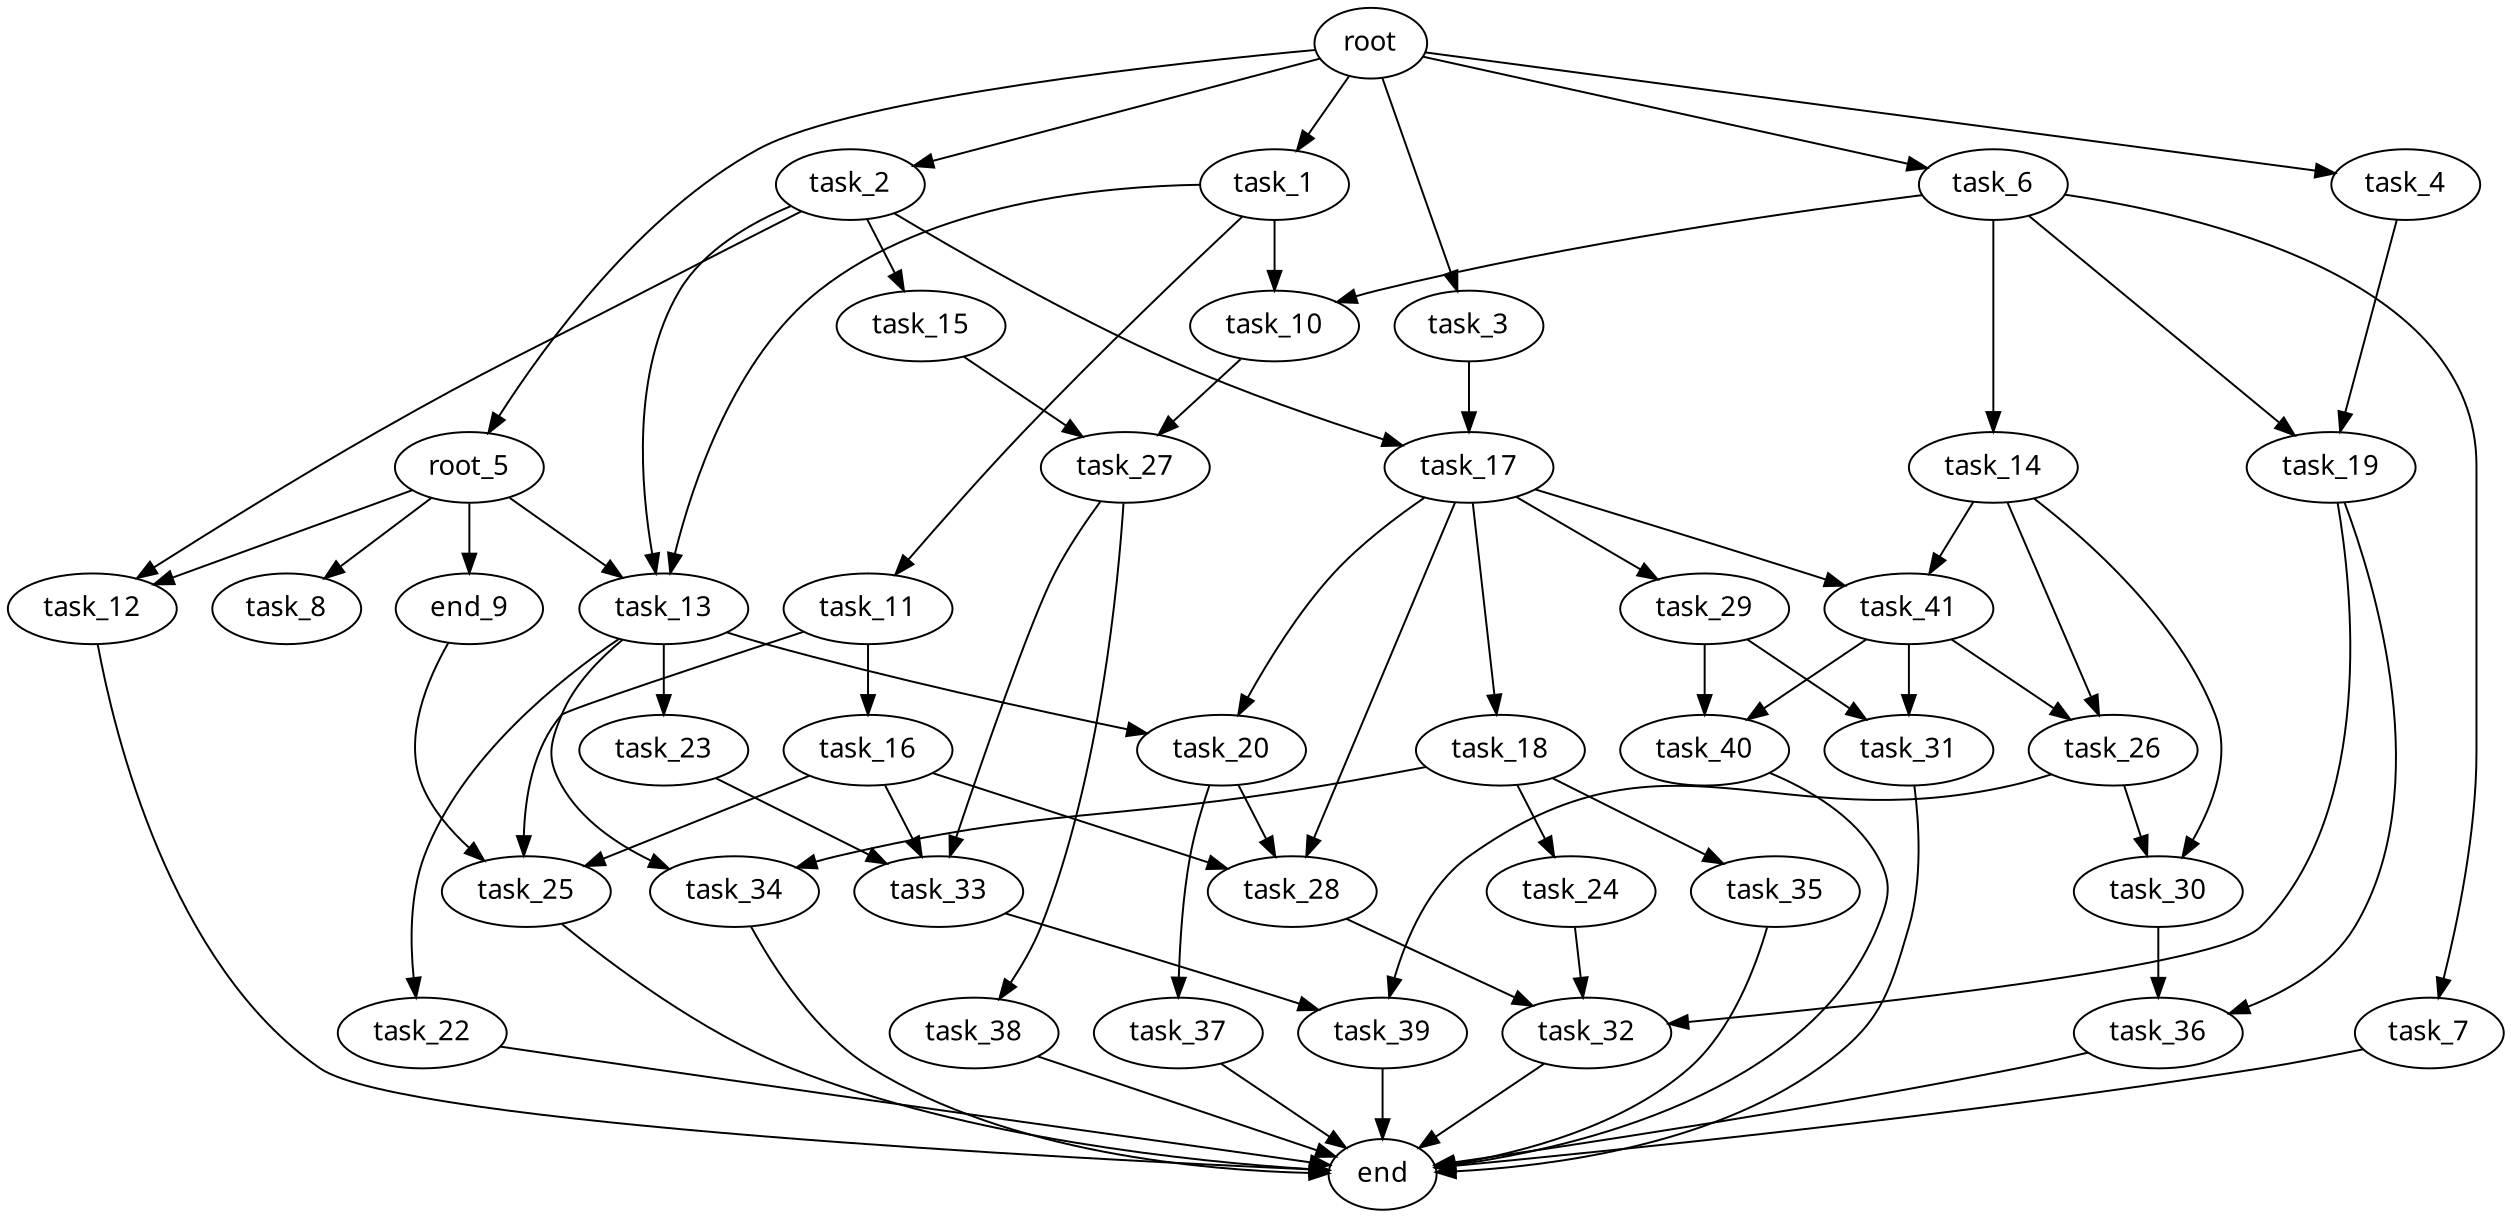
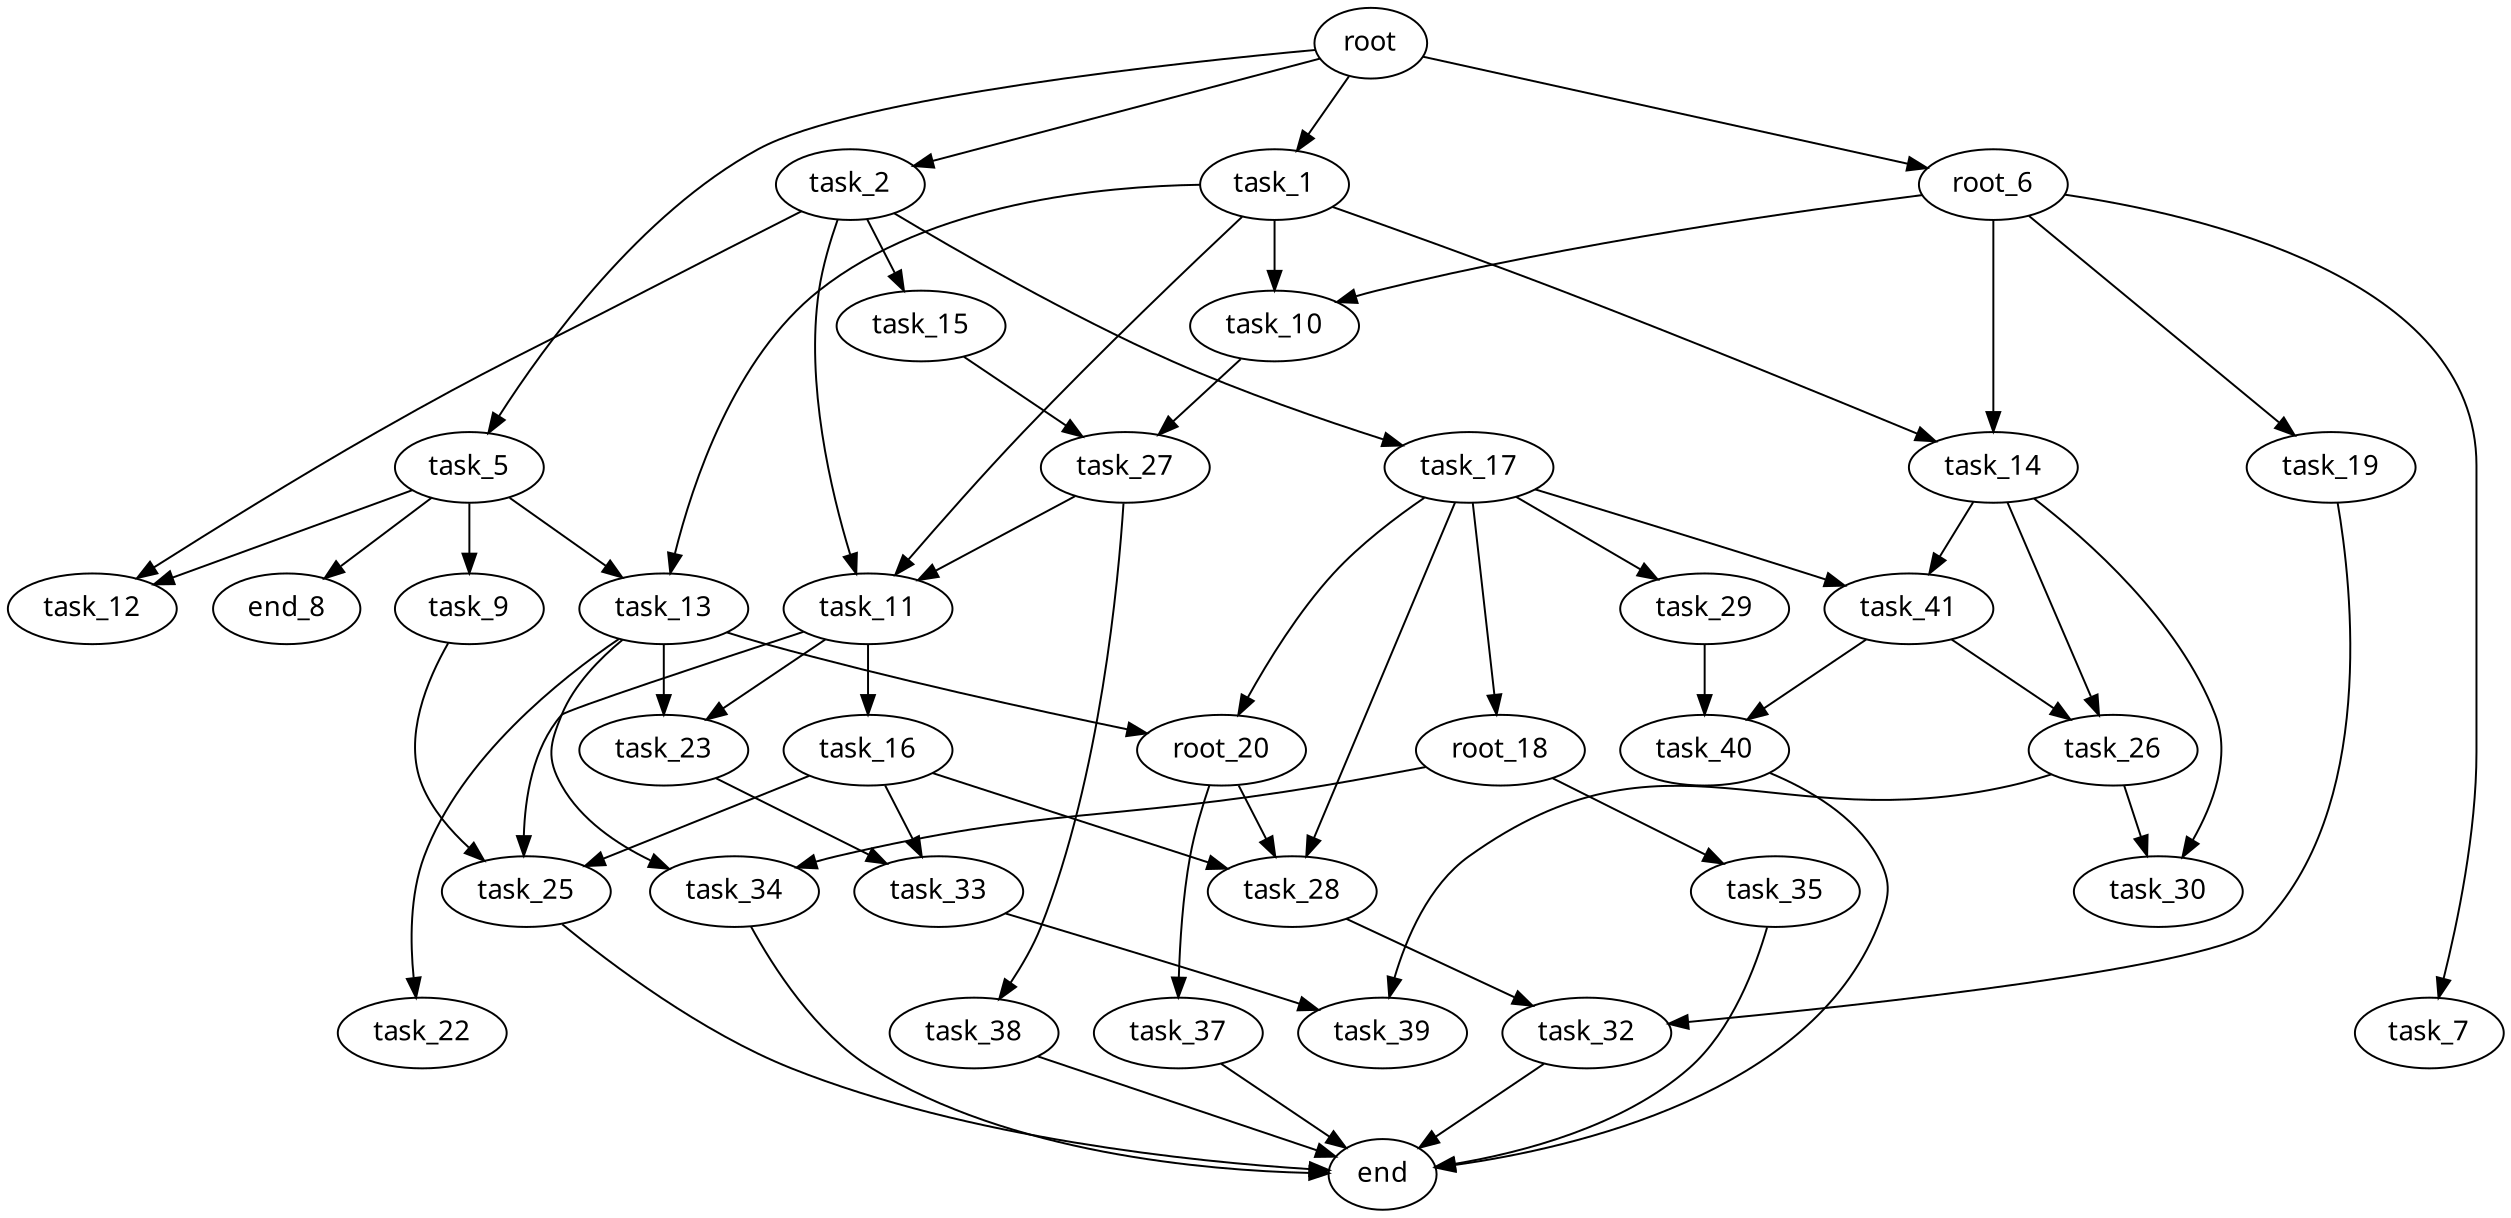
node "task_6": label "task_6" -> "root_6"
node "task_4": removed
edge "task_1" -> "task_14": added
node "task_3": removed
edge "task_2" -> "task_13": now "task_2" -> "task_11"
node "root_5": label "root_5" -> "task_5"
node "task_8": label "task_8" -> "end_8"
node "end_9": label "end_9" -> "task_9"
edge "task_27" -> "task_33": now "task_27" -> "task_11"
edge "task_11" -> "task_23": added
node "task_20": label "task_20" -> "root_20"
node "task_18": label "task_18" -> "root_18"
node "task_31": removed
node "task_24": removed
node "task_36": removed
edge "task_22" -> "end": removed
edge "task_39" -> "end": removed
edge "task_12" -> "end": removed
edge "task_7" -> "end": removed
